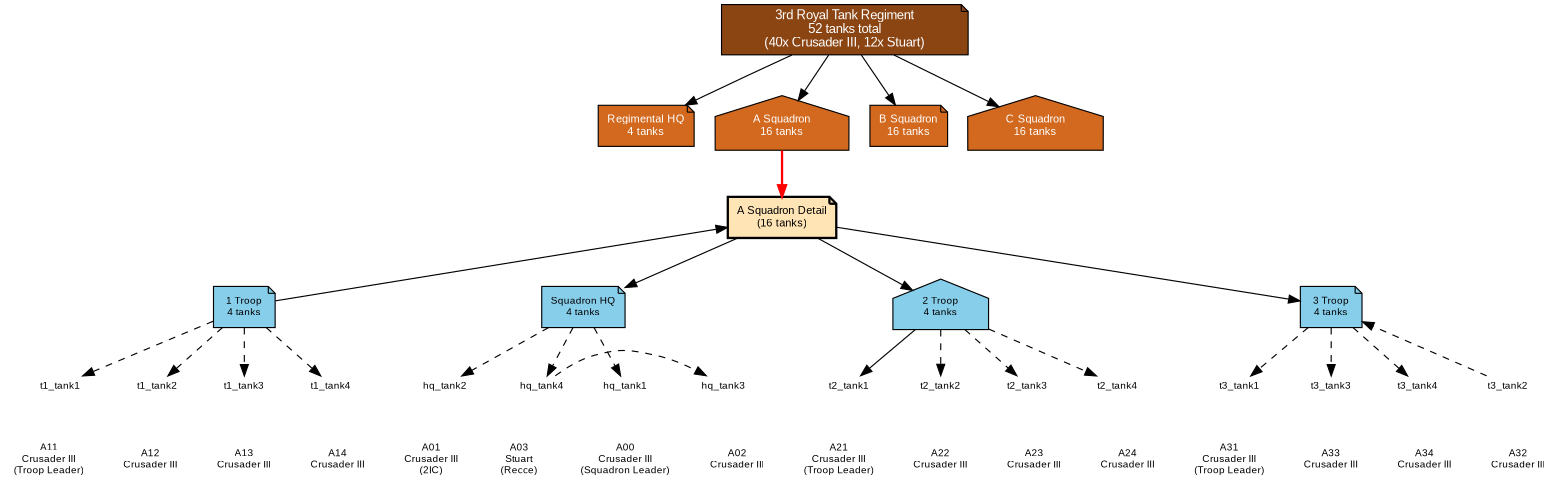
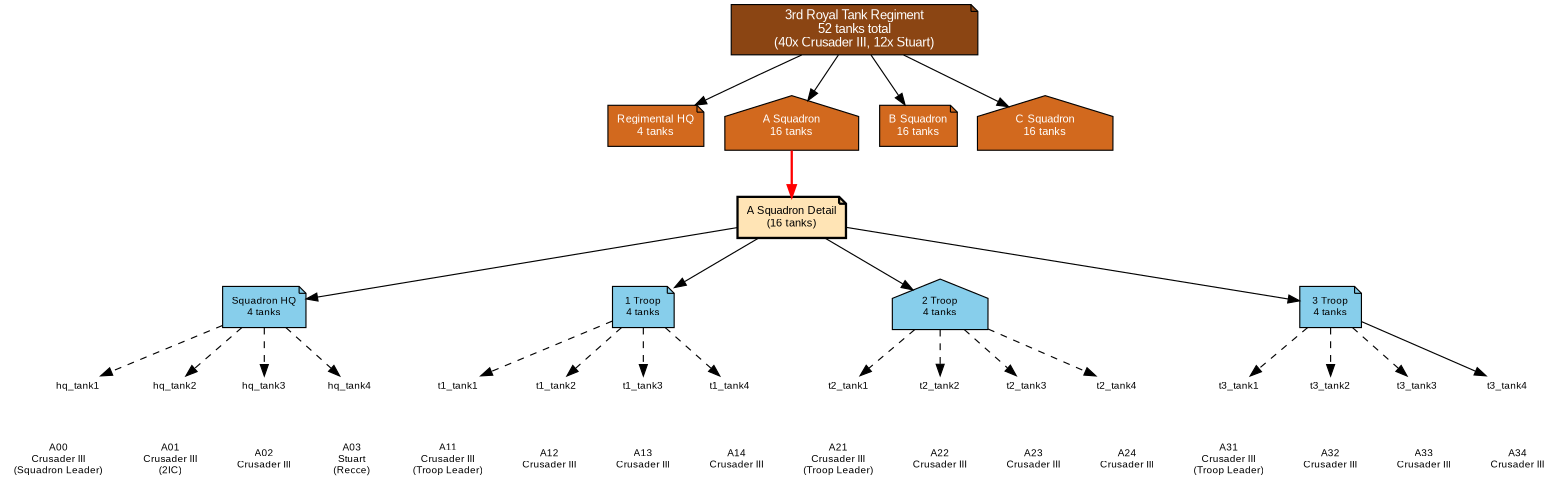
edge "1 Troop 4 tanks" -> "A Squadron Detail (16 tanks)": reversed
edge "3 Troop 4 tanks" -> "t3_tank4": style dashed -> solid
edge "2 Troop 4 tanks" -> "t2_tank1": style solid -> dashed
edge "hq_tank4" -> "hq_tank3": now "Squadron HQ 4 tanks" -> "hq_tank3"
edge "t3_tank2" -> "3 Troop 4 tanks": reversed
